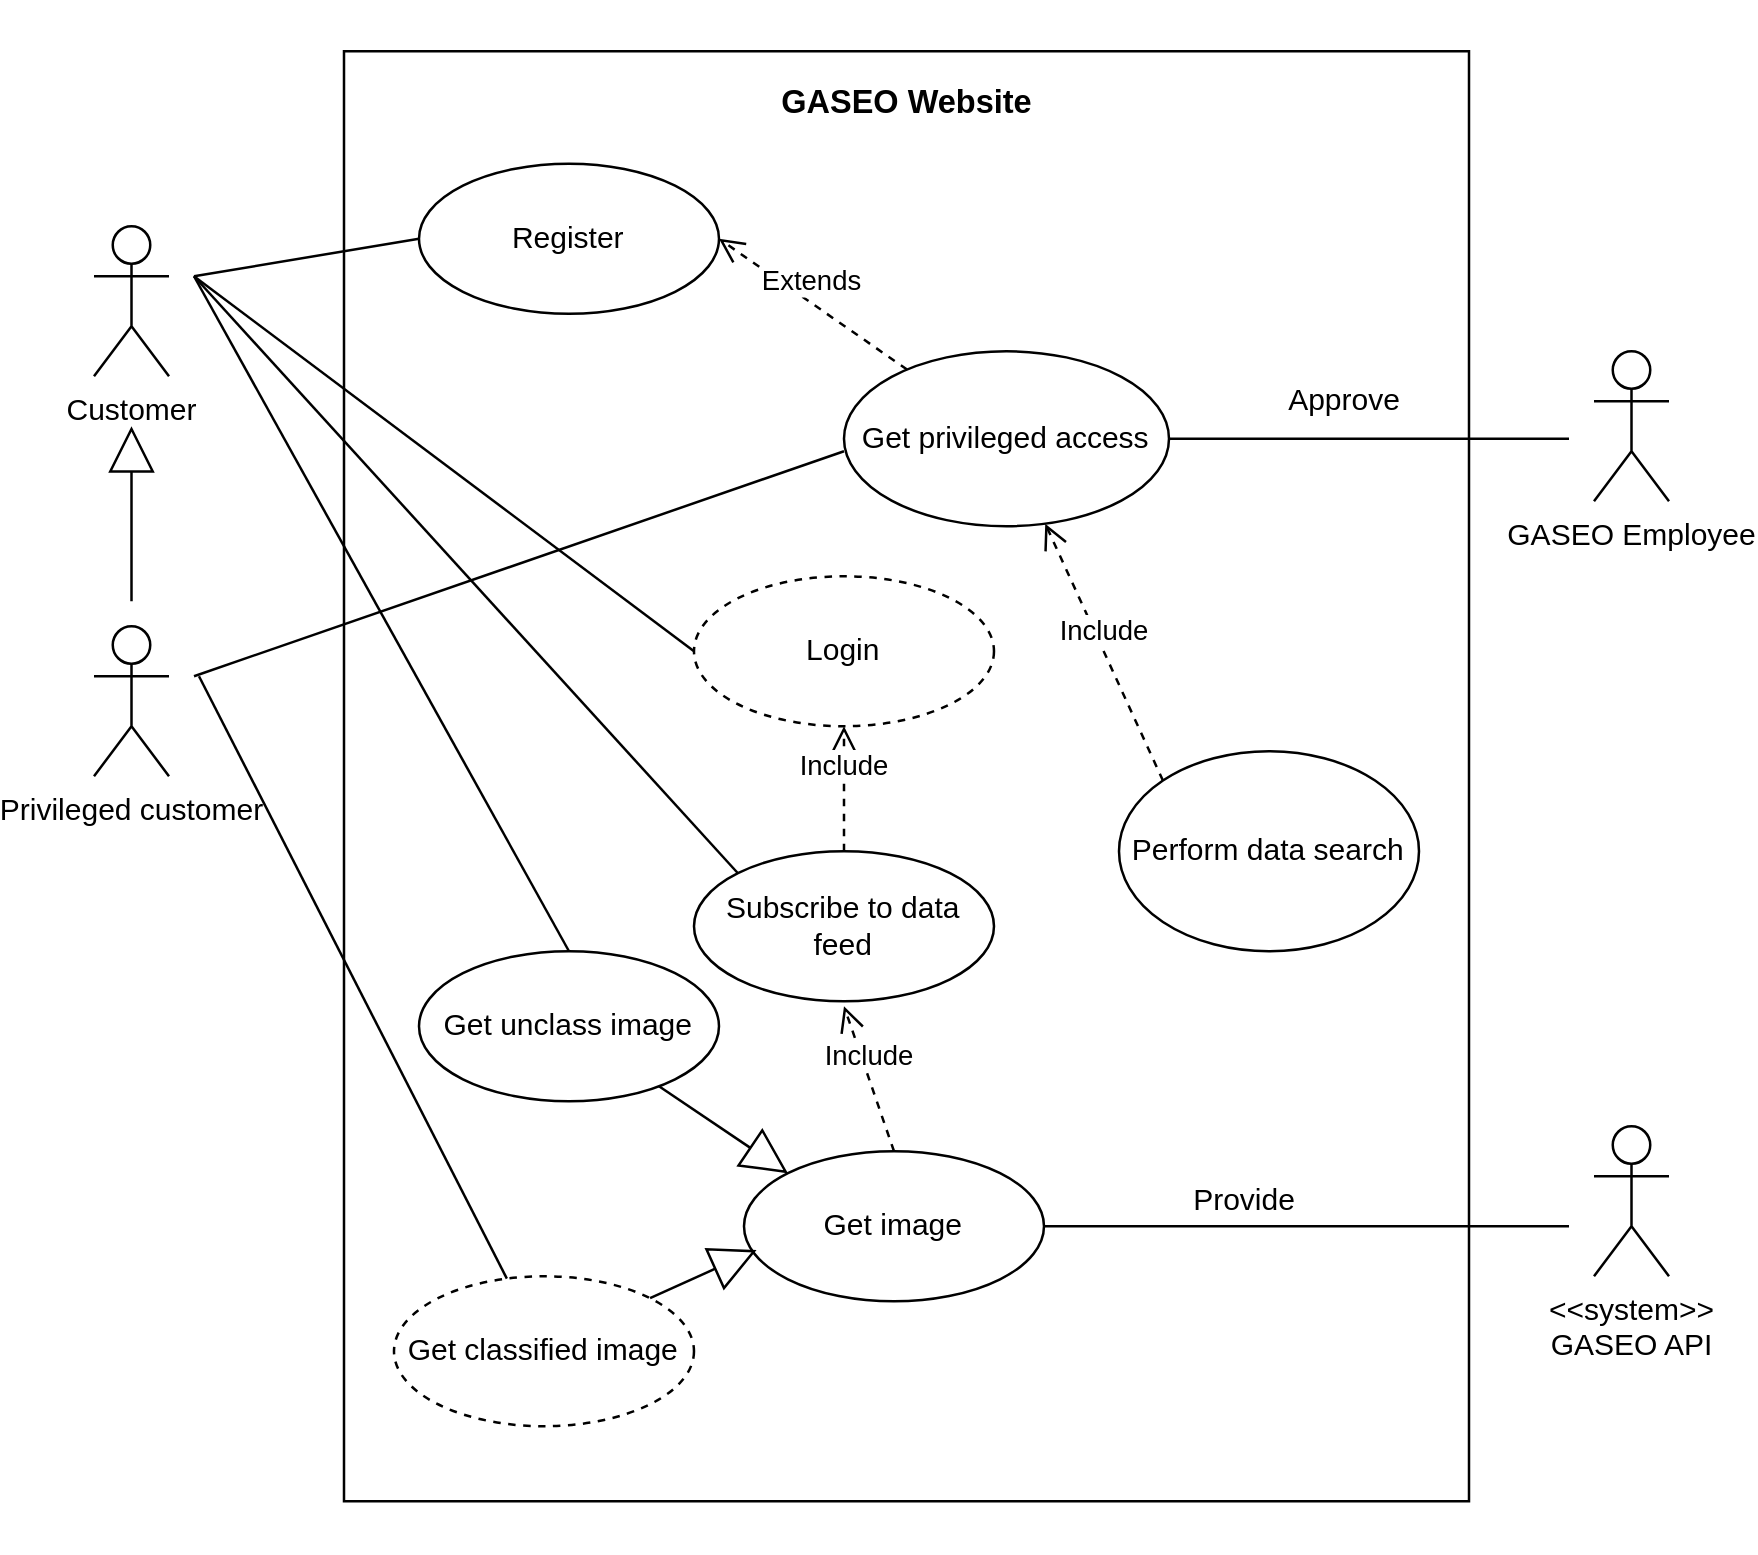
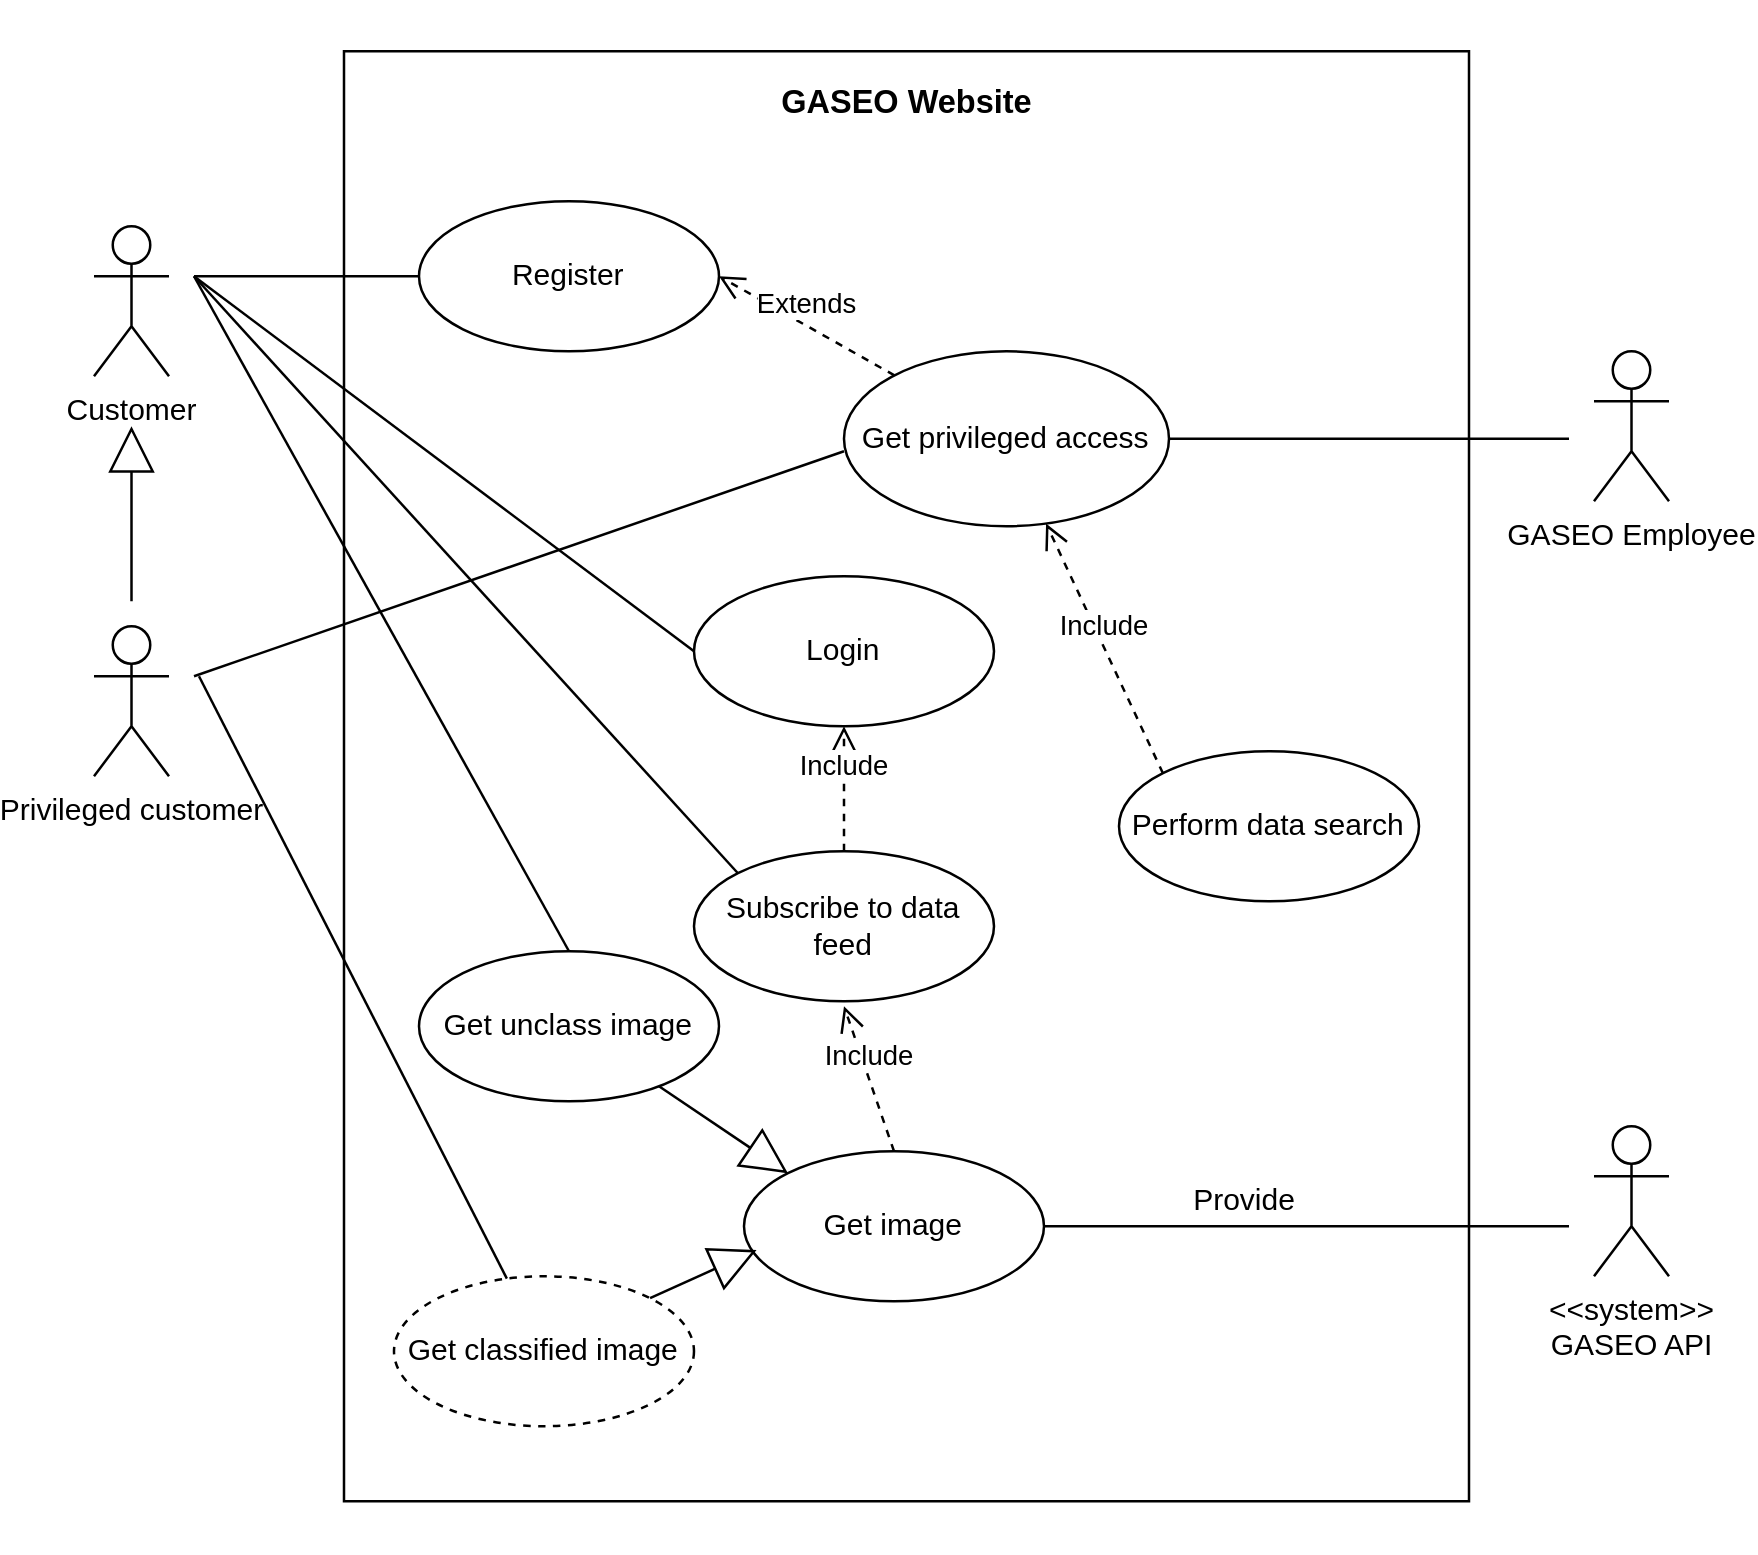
node "Register": moved (569, 239) -> (569, 276)
node "Approve": removed
node "Login": style dashed -> solid
node "Perform data search": size 300x200 -> 300x150
